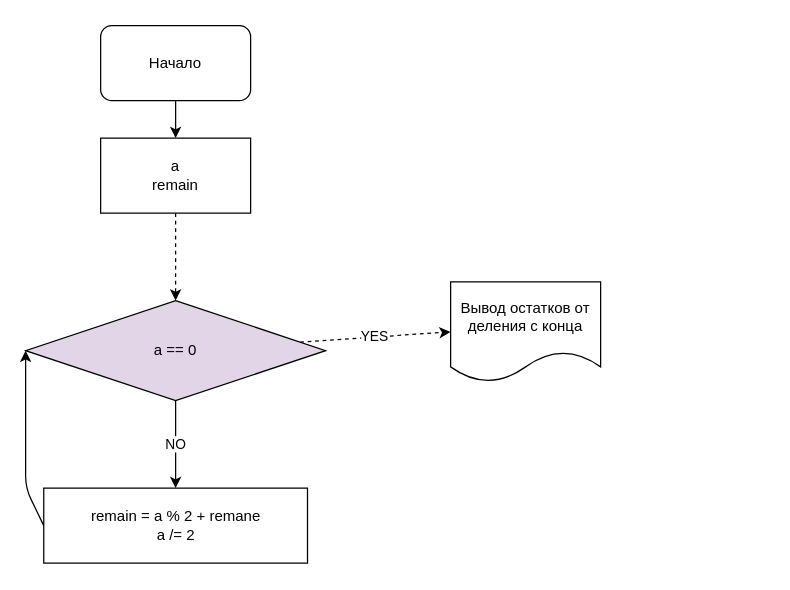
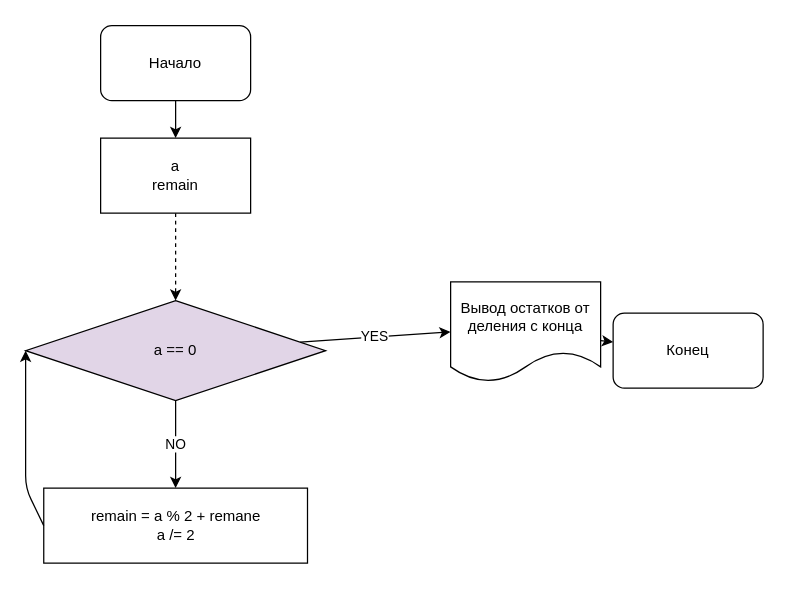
edge "a == 0" -> "Вывод остатков от деления с конца": style dashed -> solid
edge "Вывод остатков от деления с конца" -> "Конец": added
node "Конец": added
